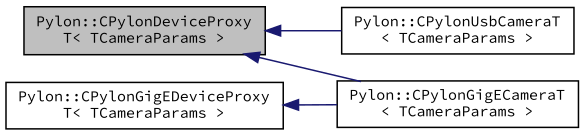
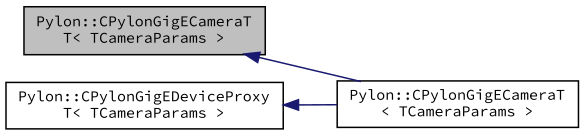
node "Pylon::CPylonDeviceProxy T< TCameraParams >": label "Pylon::CPylonDeviceProxy T< TCameraParams >" -> "Pylon::CPylonGigECameraT T< TCameraParams >"
node "Pylon::CPylonUsbCameraT < TCameraParams >": removed
